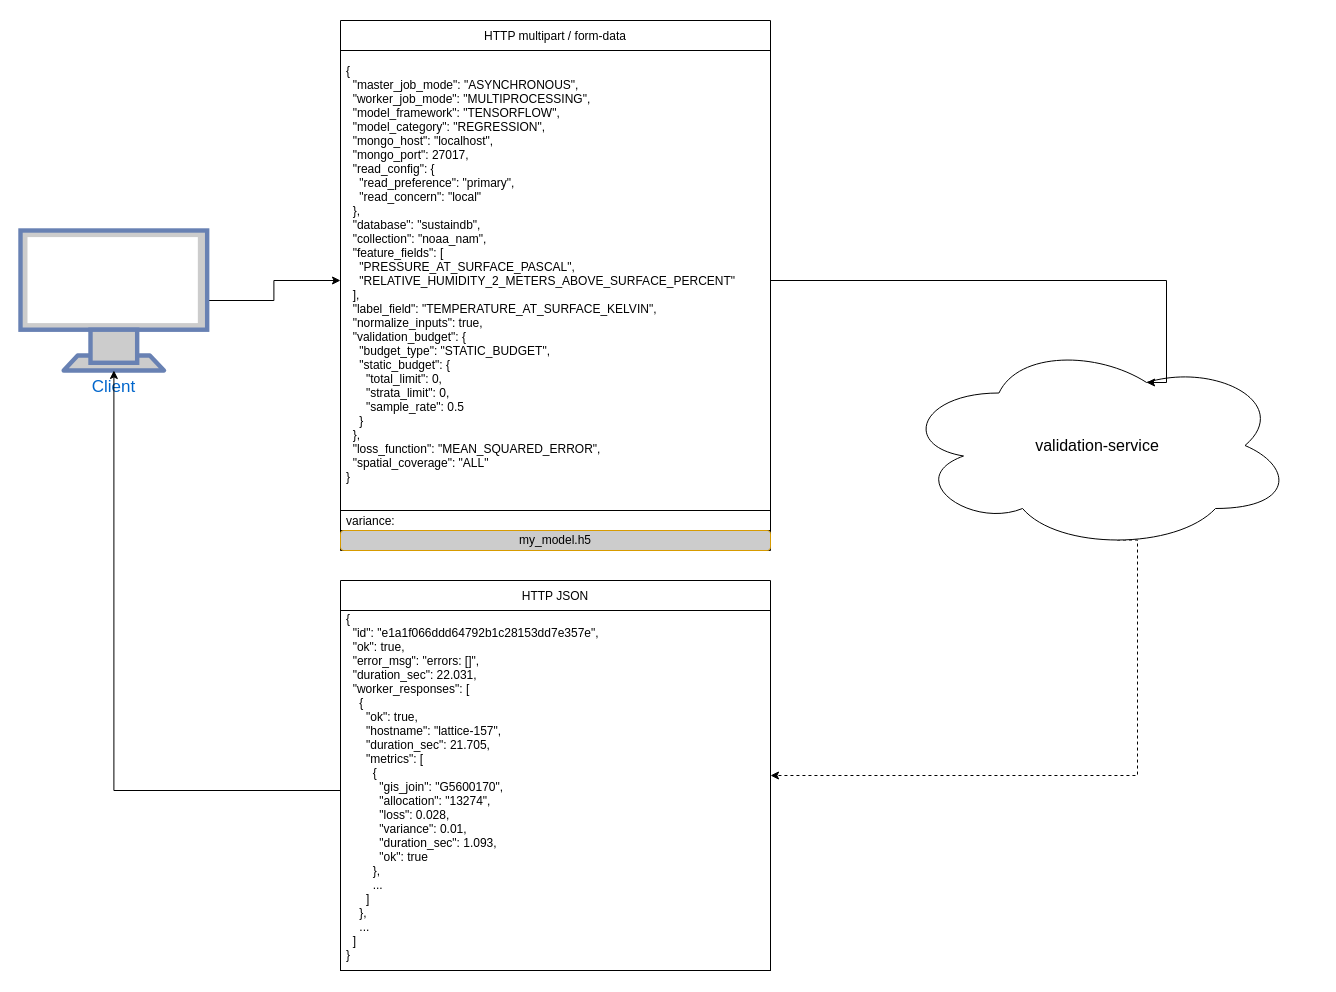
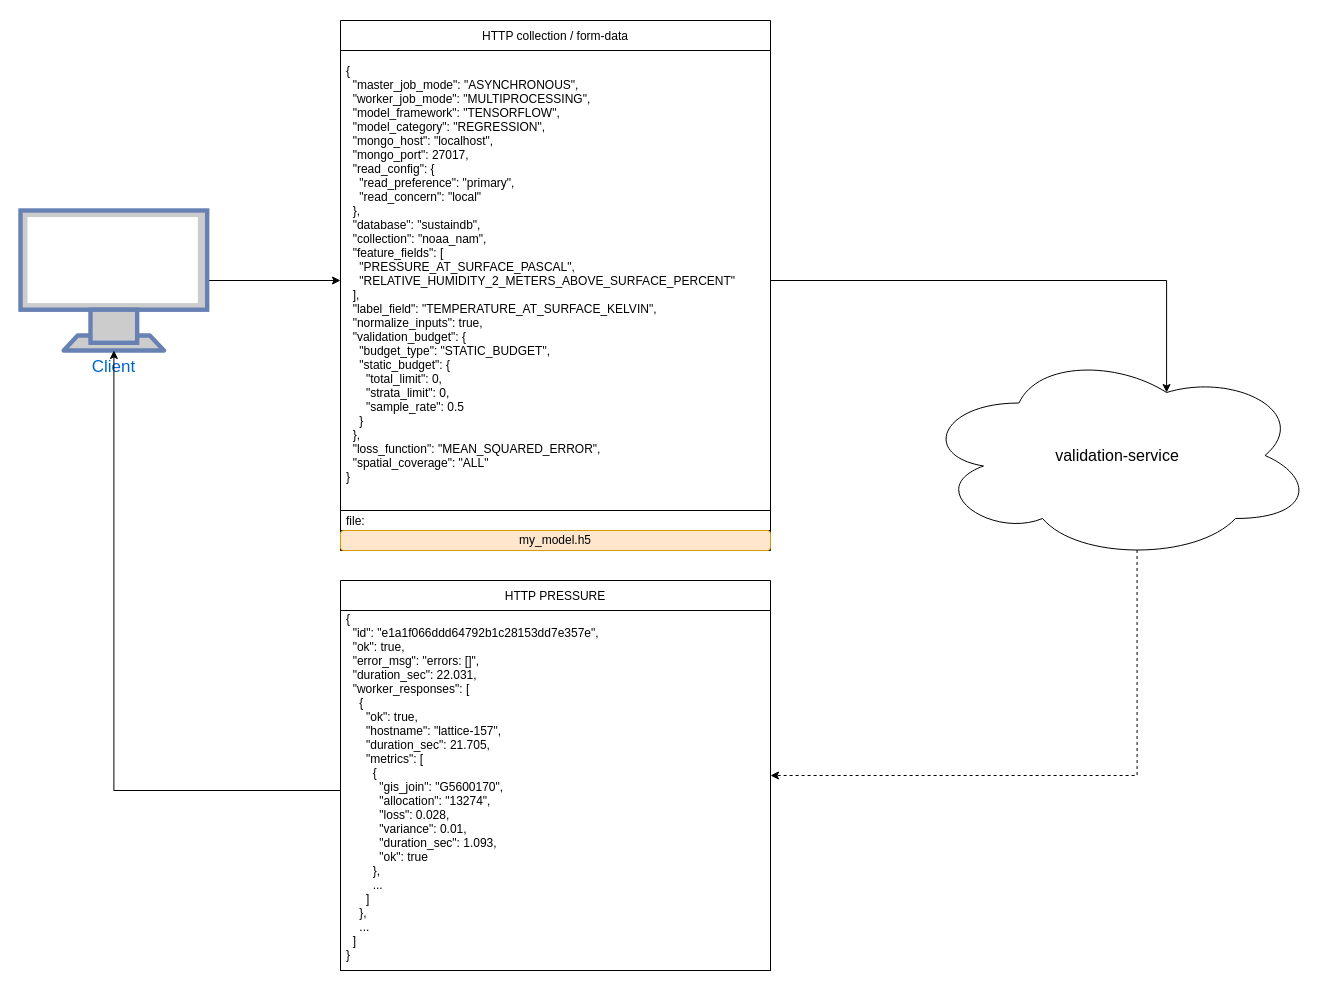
node "HTTP multipart / form-data": label "HTTP multipart / form-data" -> "HTTP collection / form-data"
node "Client": moved (114, 301) -> (114, 281)
node "validation-service": moved (1097, 446) -> (1117, 456)
node "variance:": label "variance:" -> "file:"
node "my_model.h5": fillcolor #cccccc -> #ffe6cc
node "HTTP JSON": label "HTTP JSON" -> "HTTP PRESSURE"
